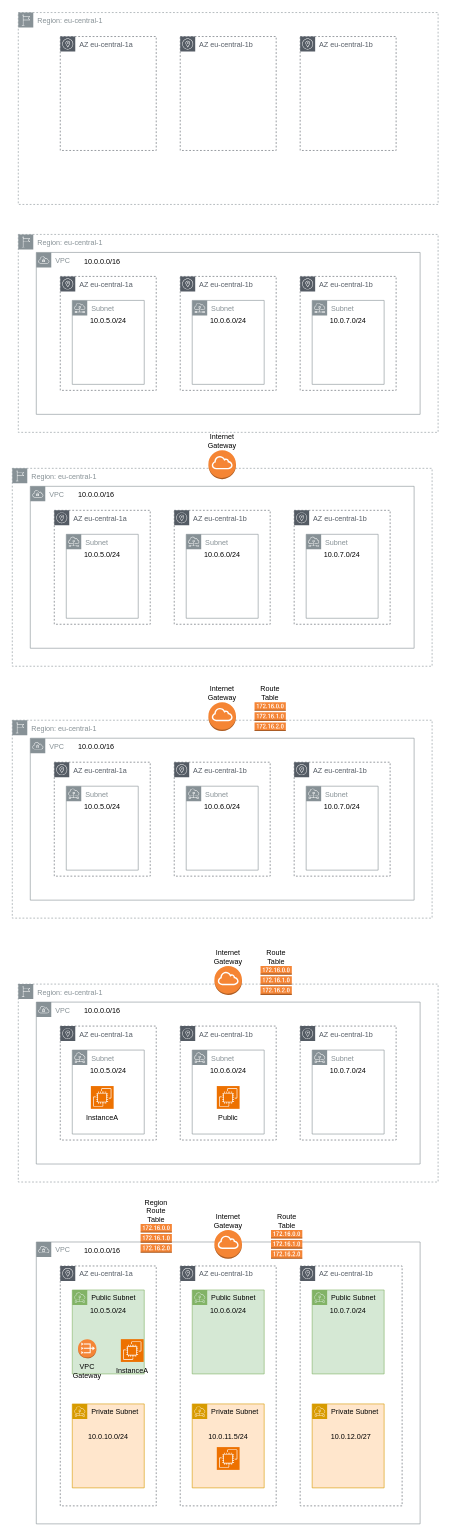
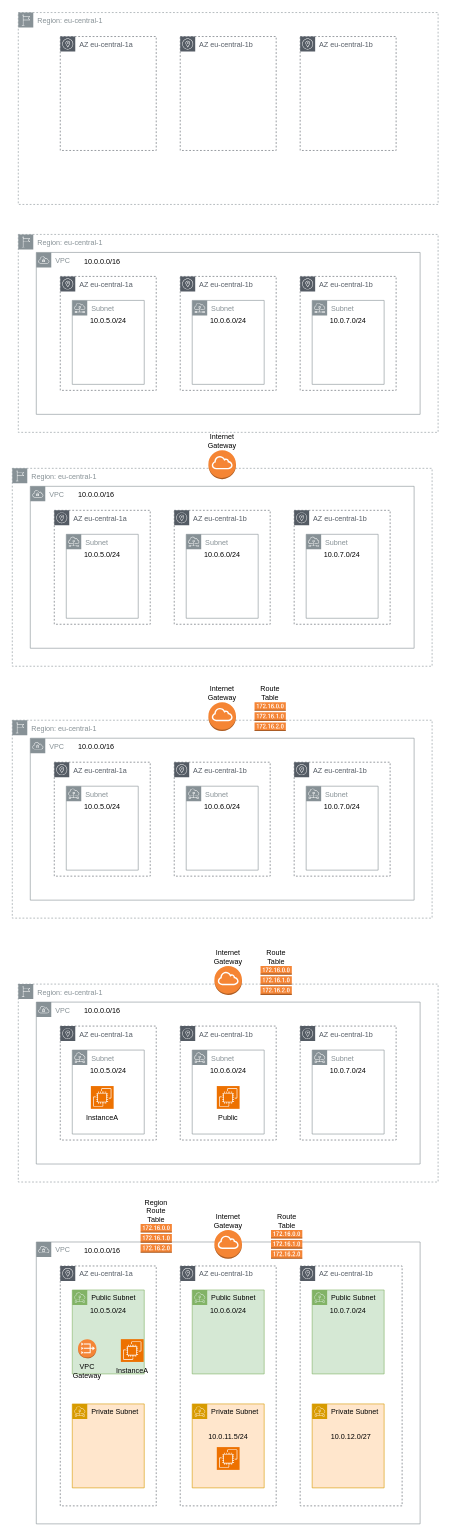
node "10.0.10.0/24": removed
